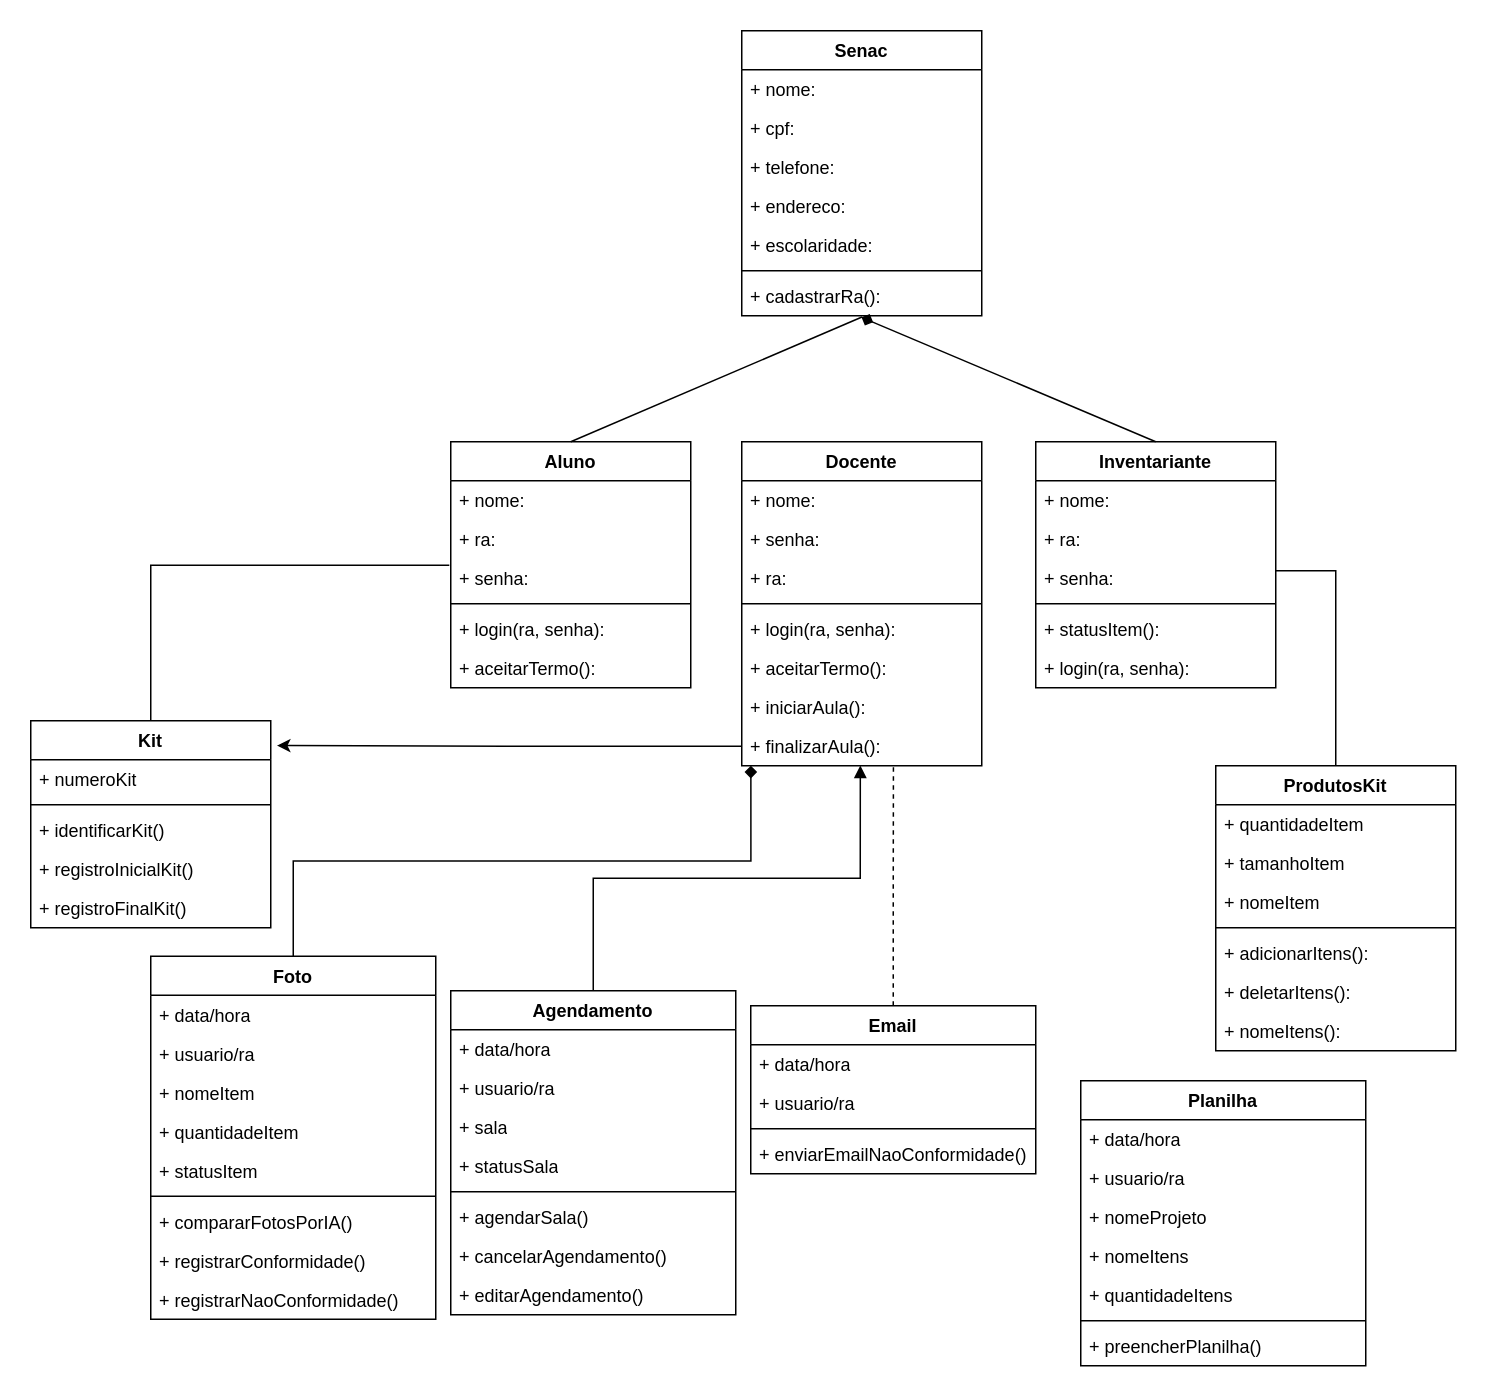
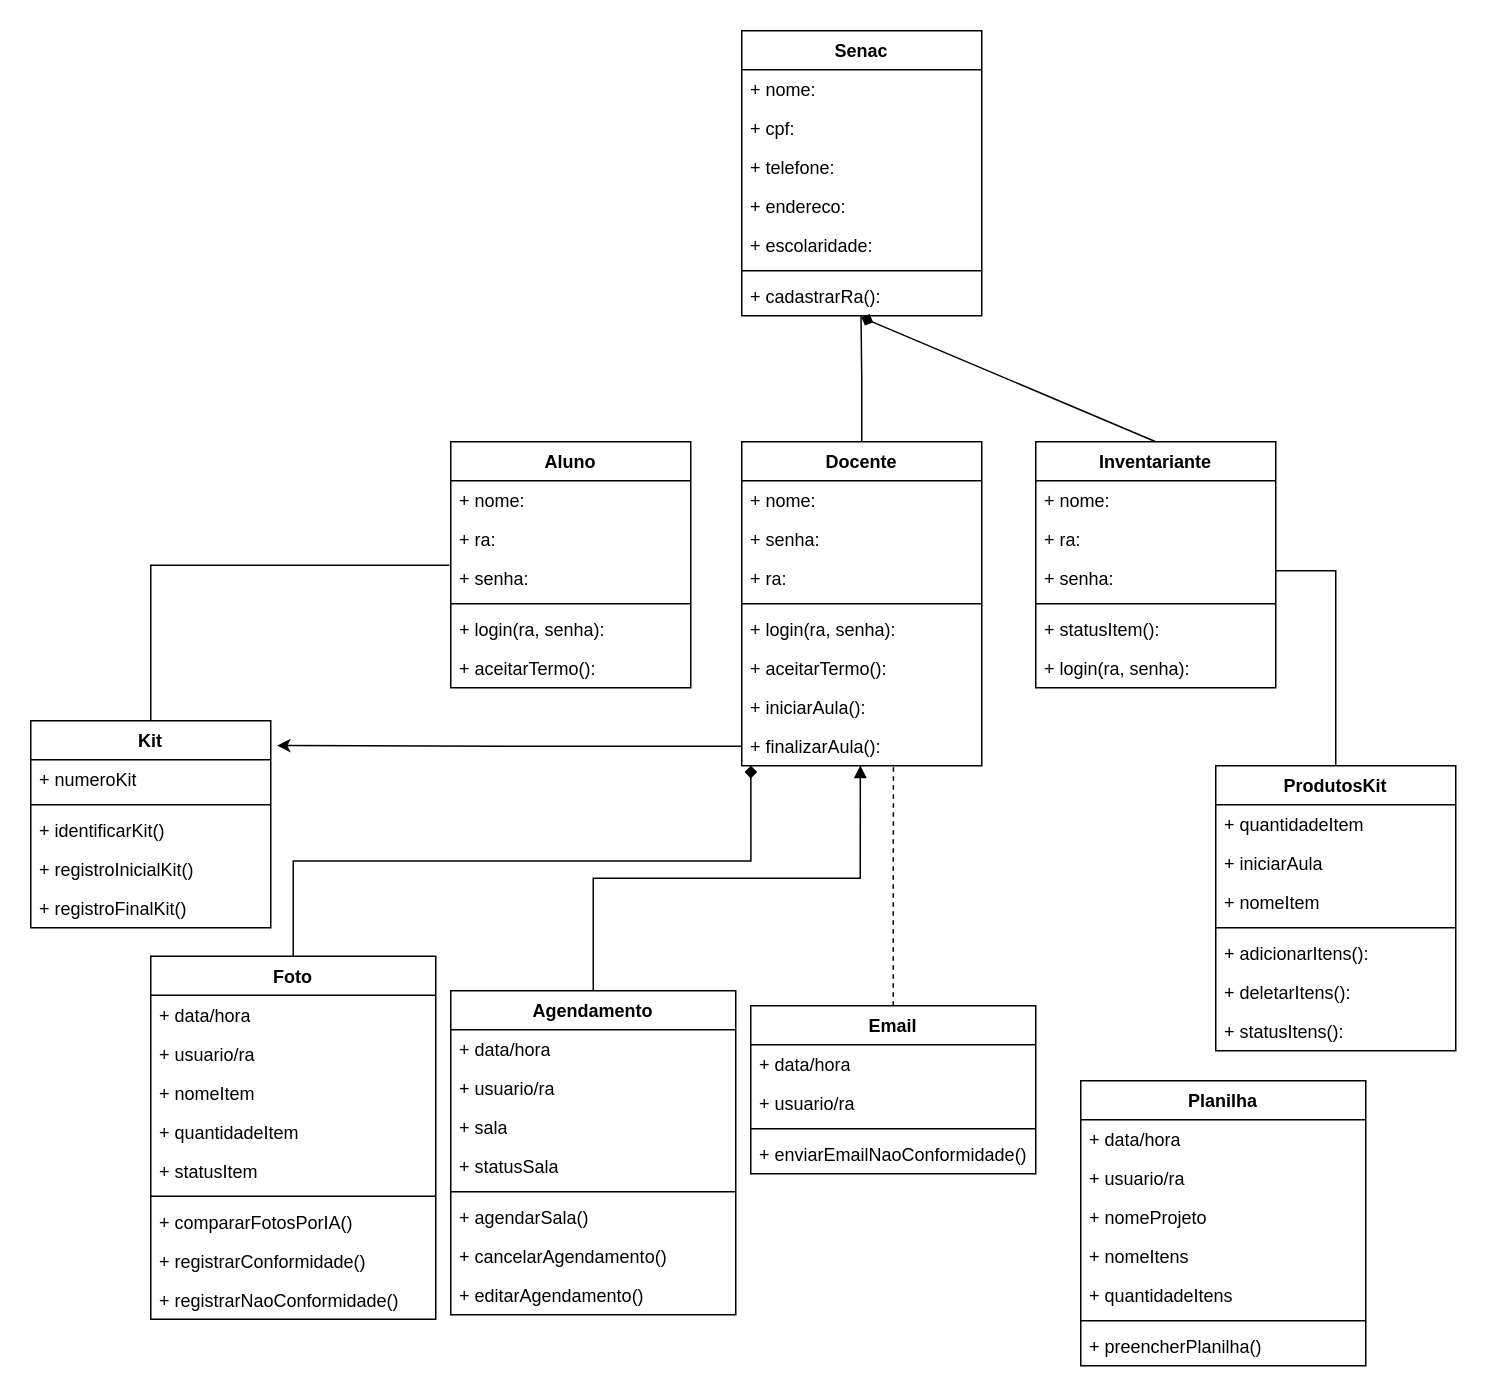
edge "+ cadastrarRa():" -- "Aluno": removed
edge "+ cadastrarRa():" -- "Docente": added
node "+ tamanhoItem": label "+ tamanhoItem" -> "+ iniciarAula"
node "+ nomeItens():": label "+ nomeItens():" -> "+ statusItens():"
